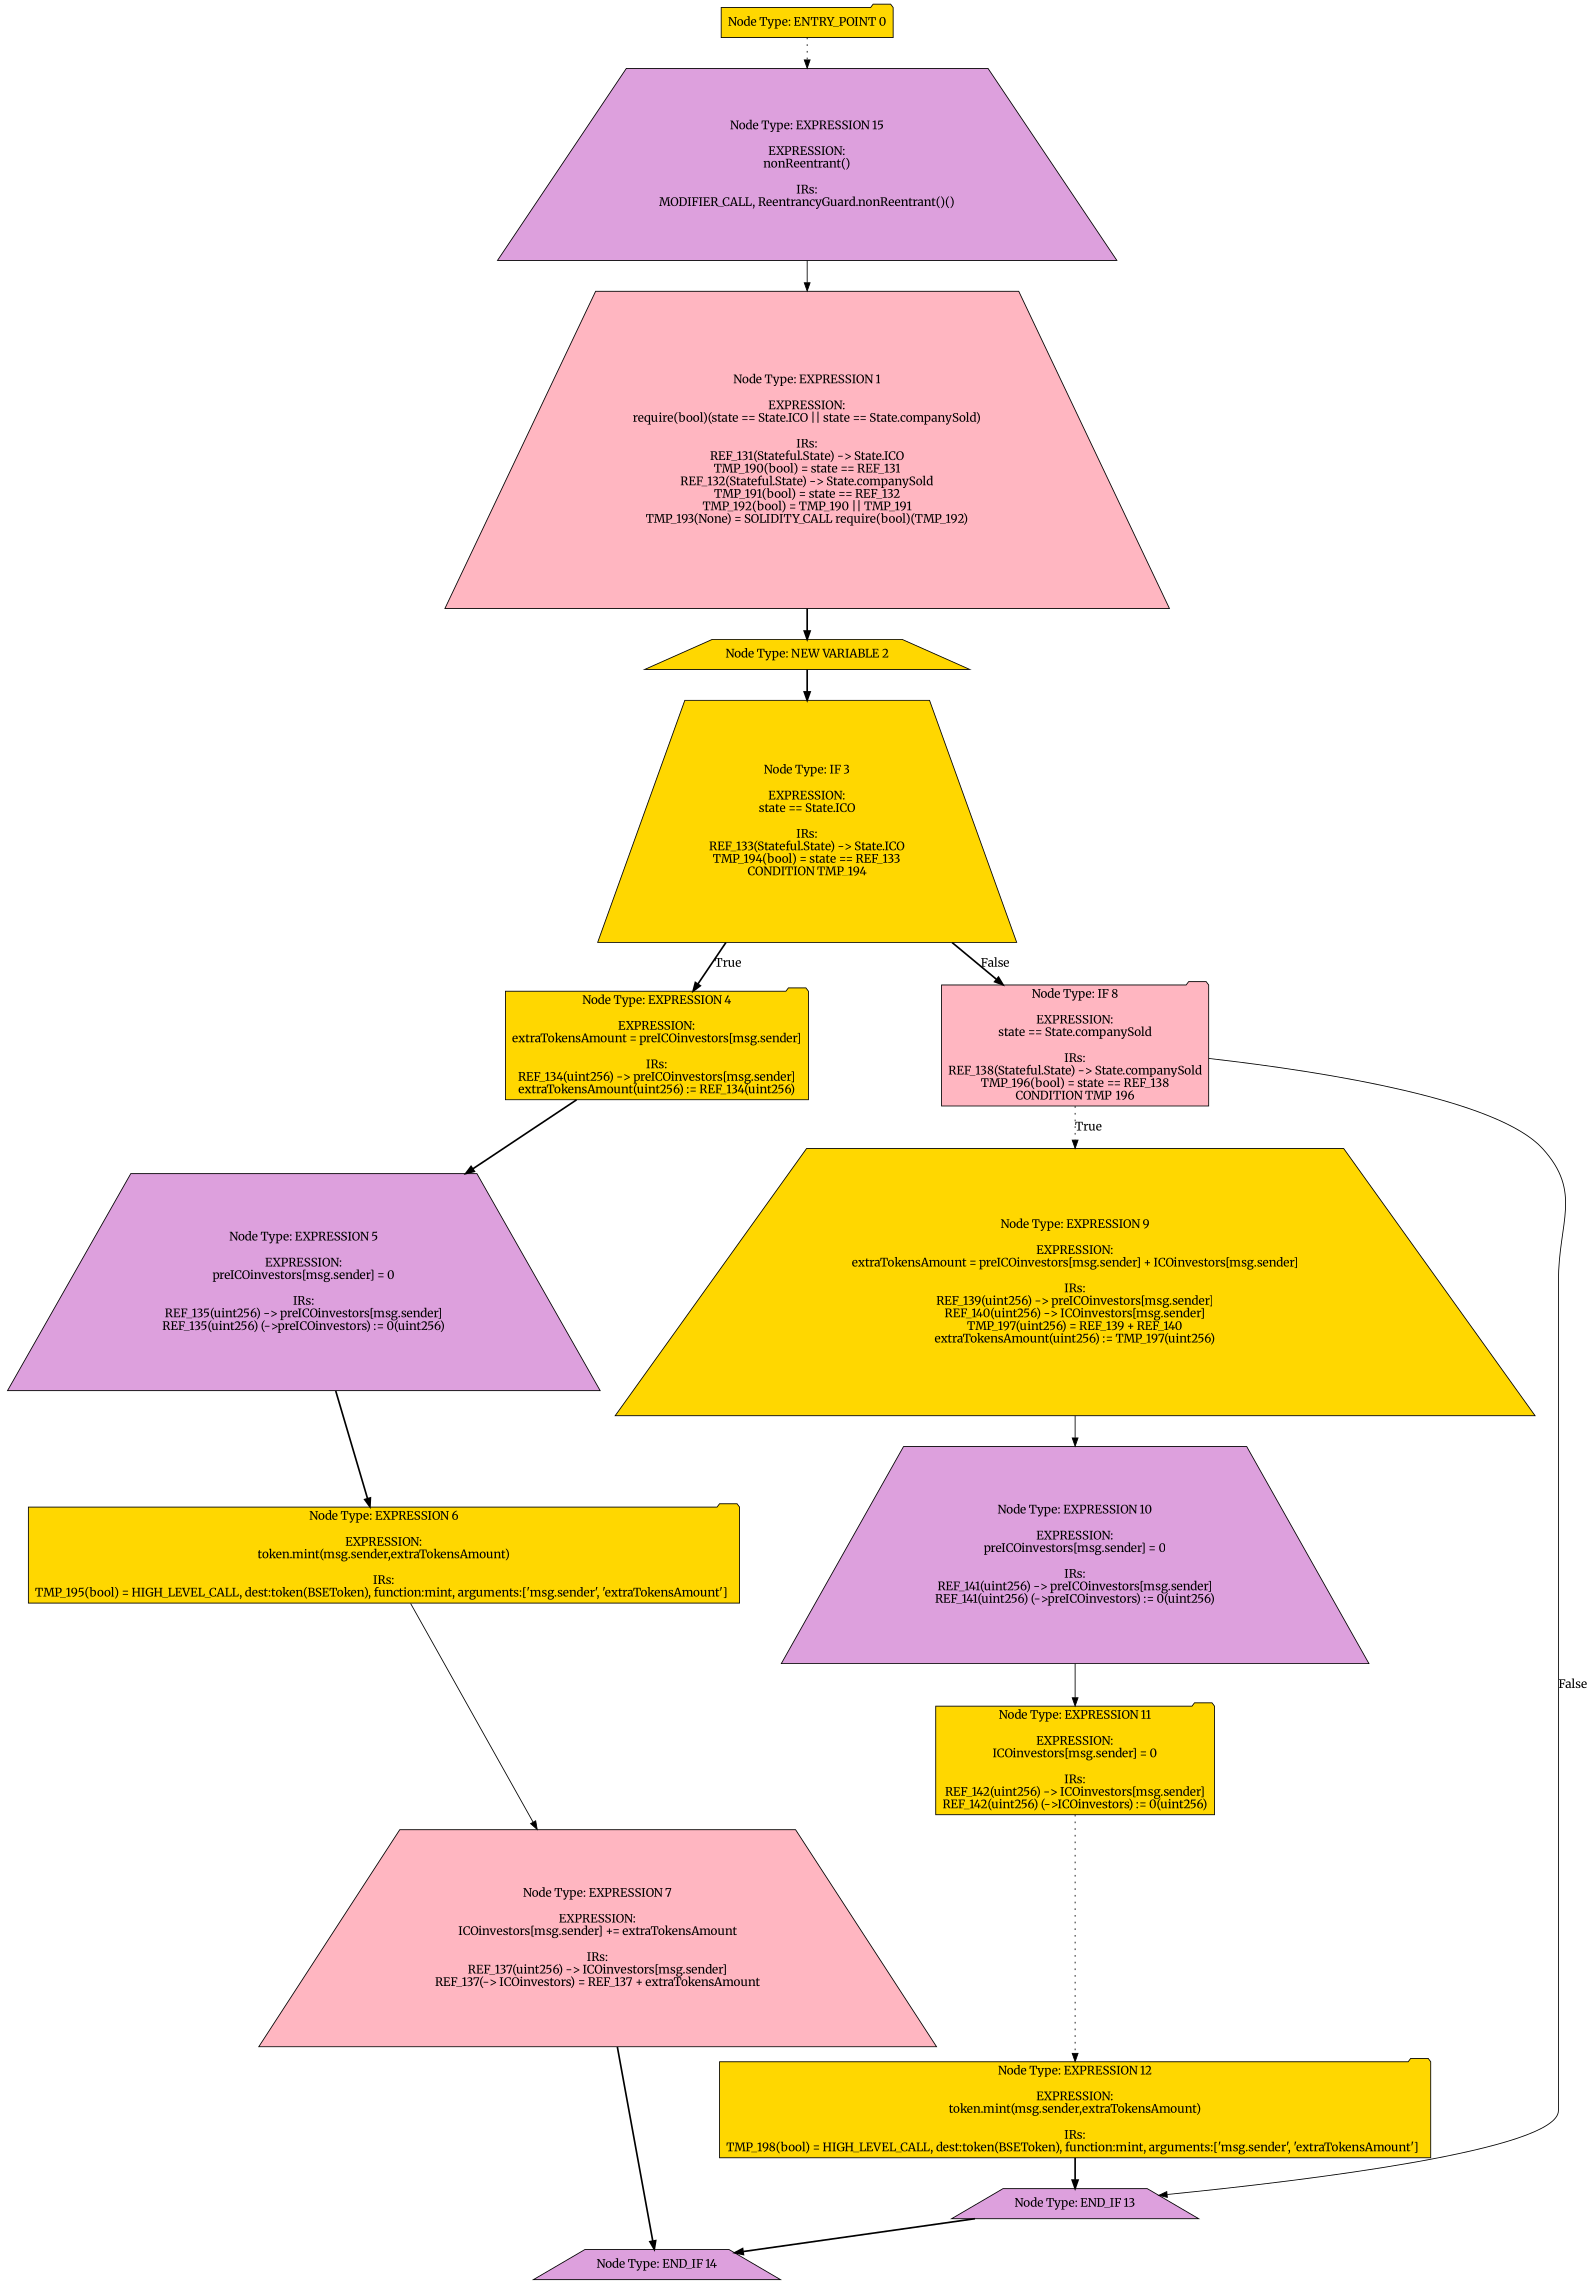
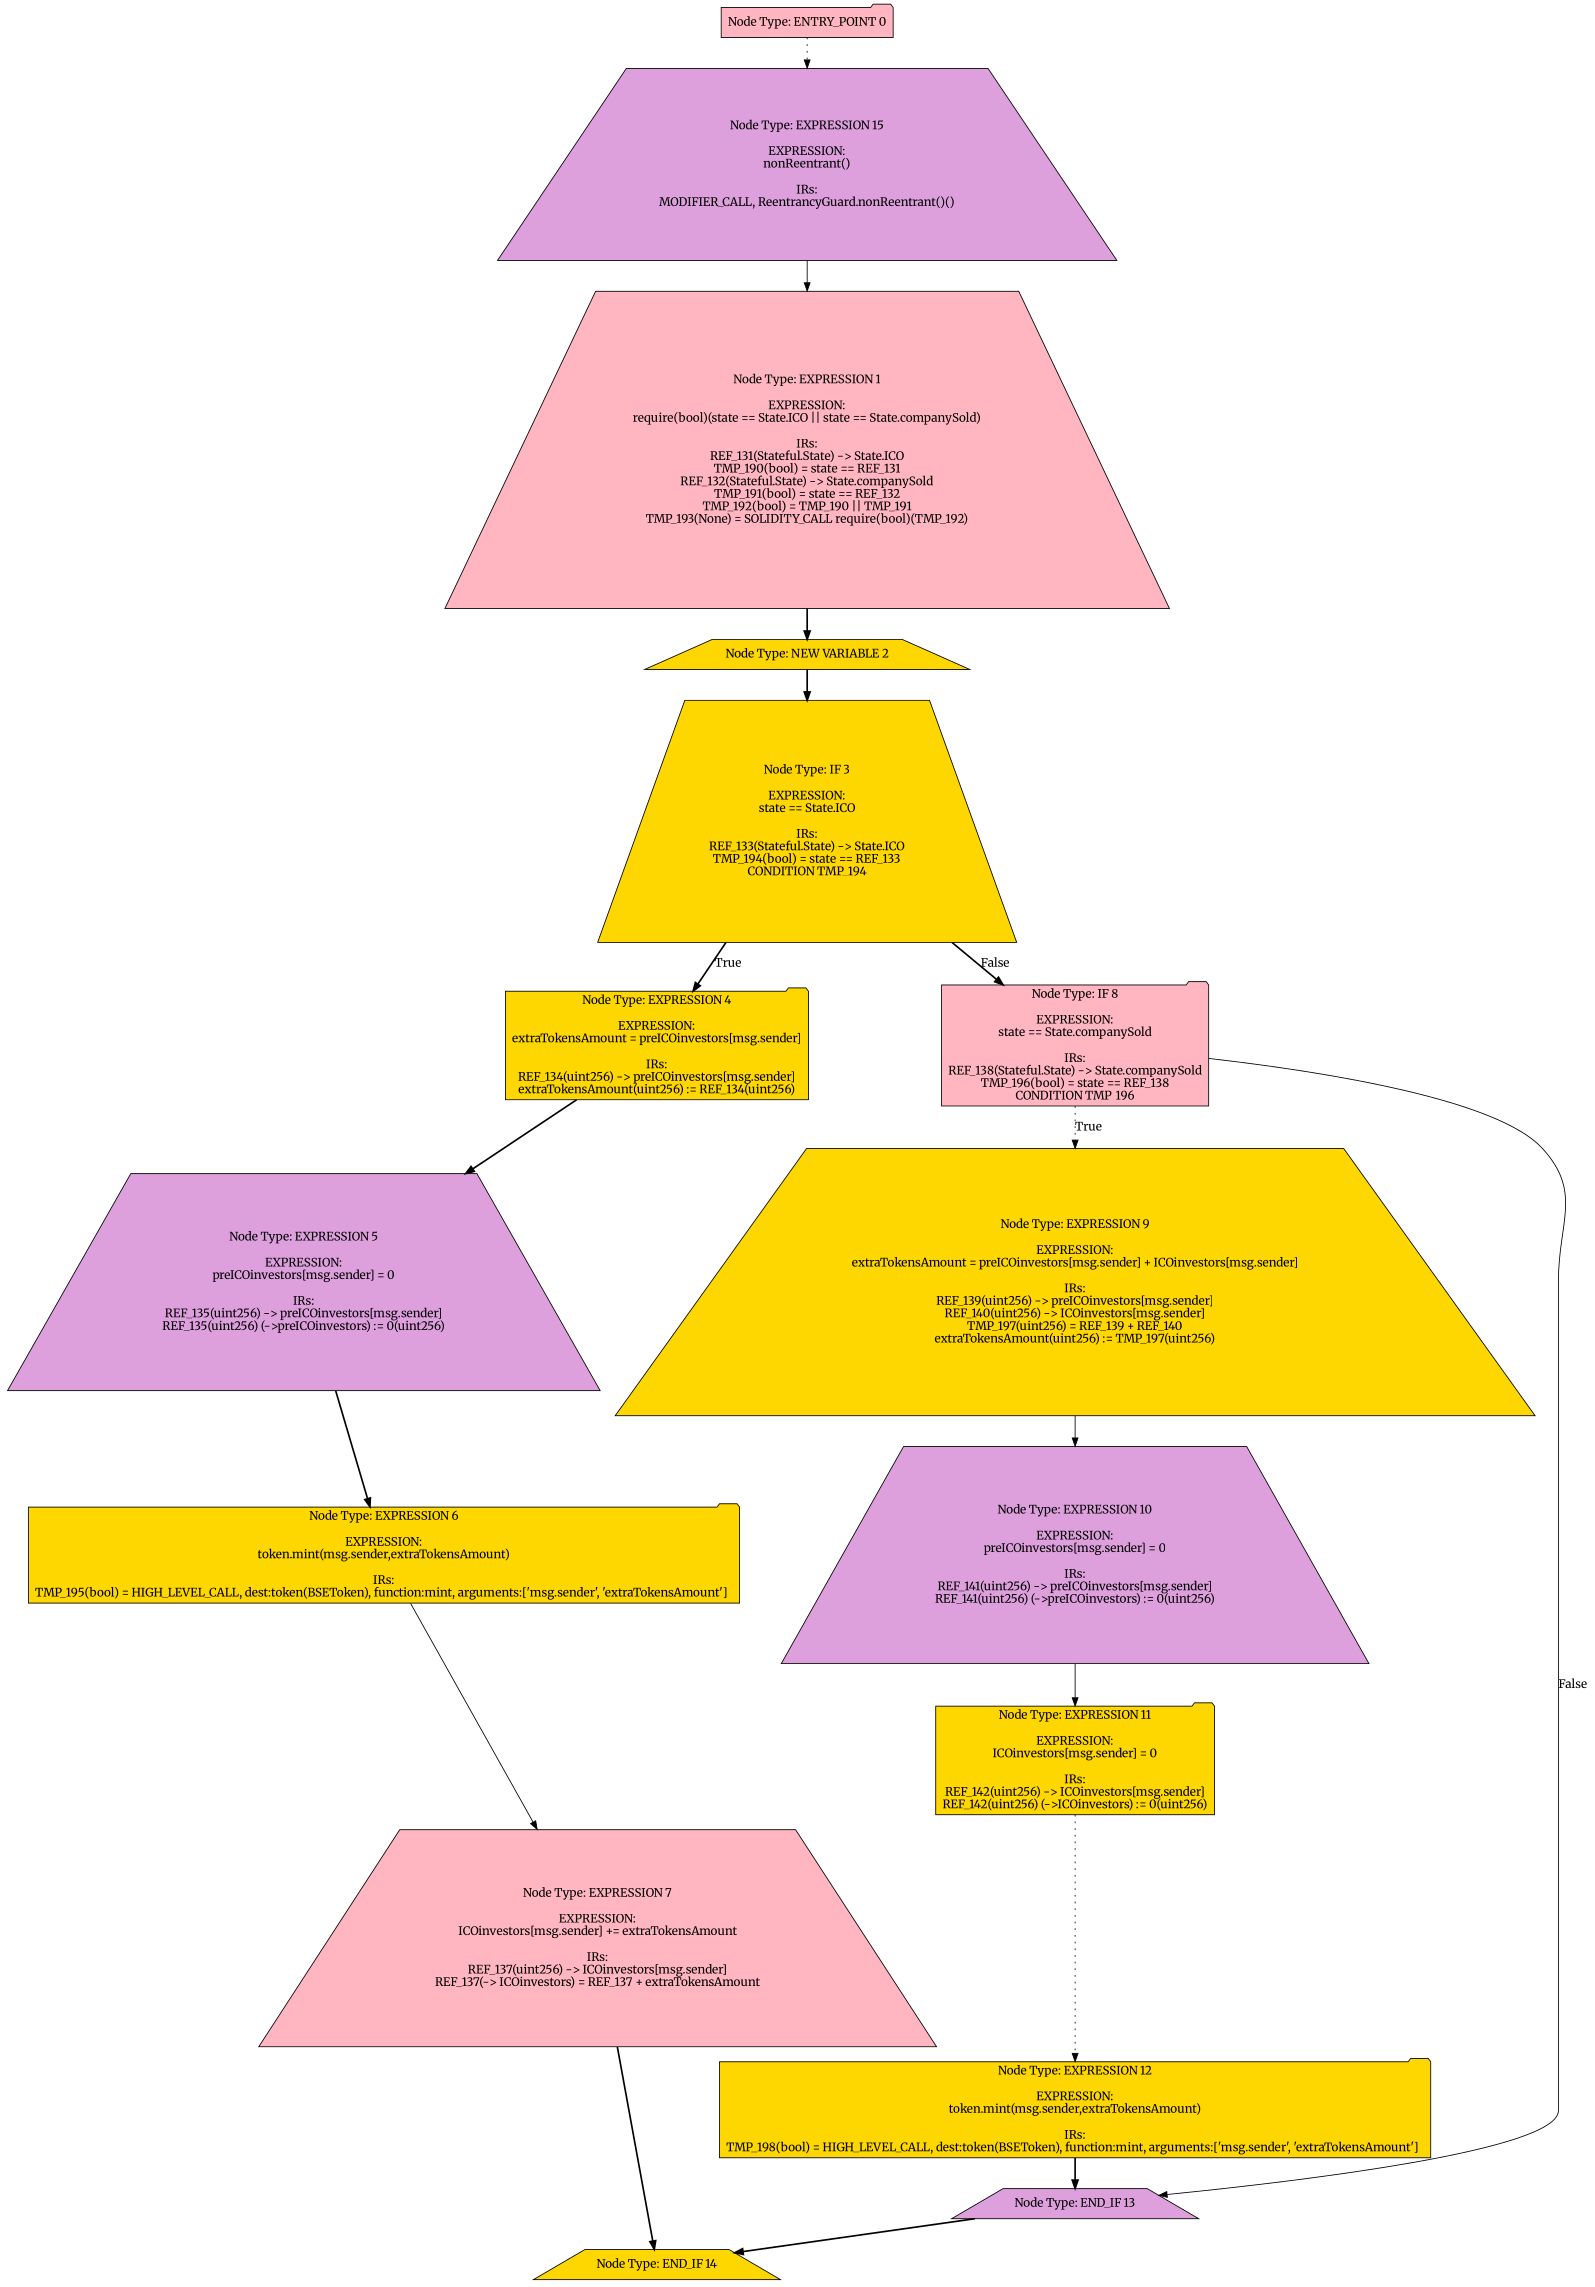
node "Node Type: ENTRY_POINT 0": fillcolor gold -> lightpink
node "Node Type: END_IF 14": fillcolor plum -> gold
